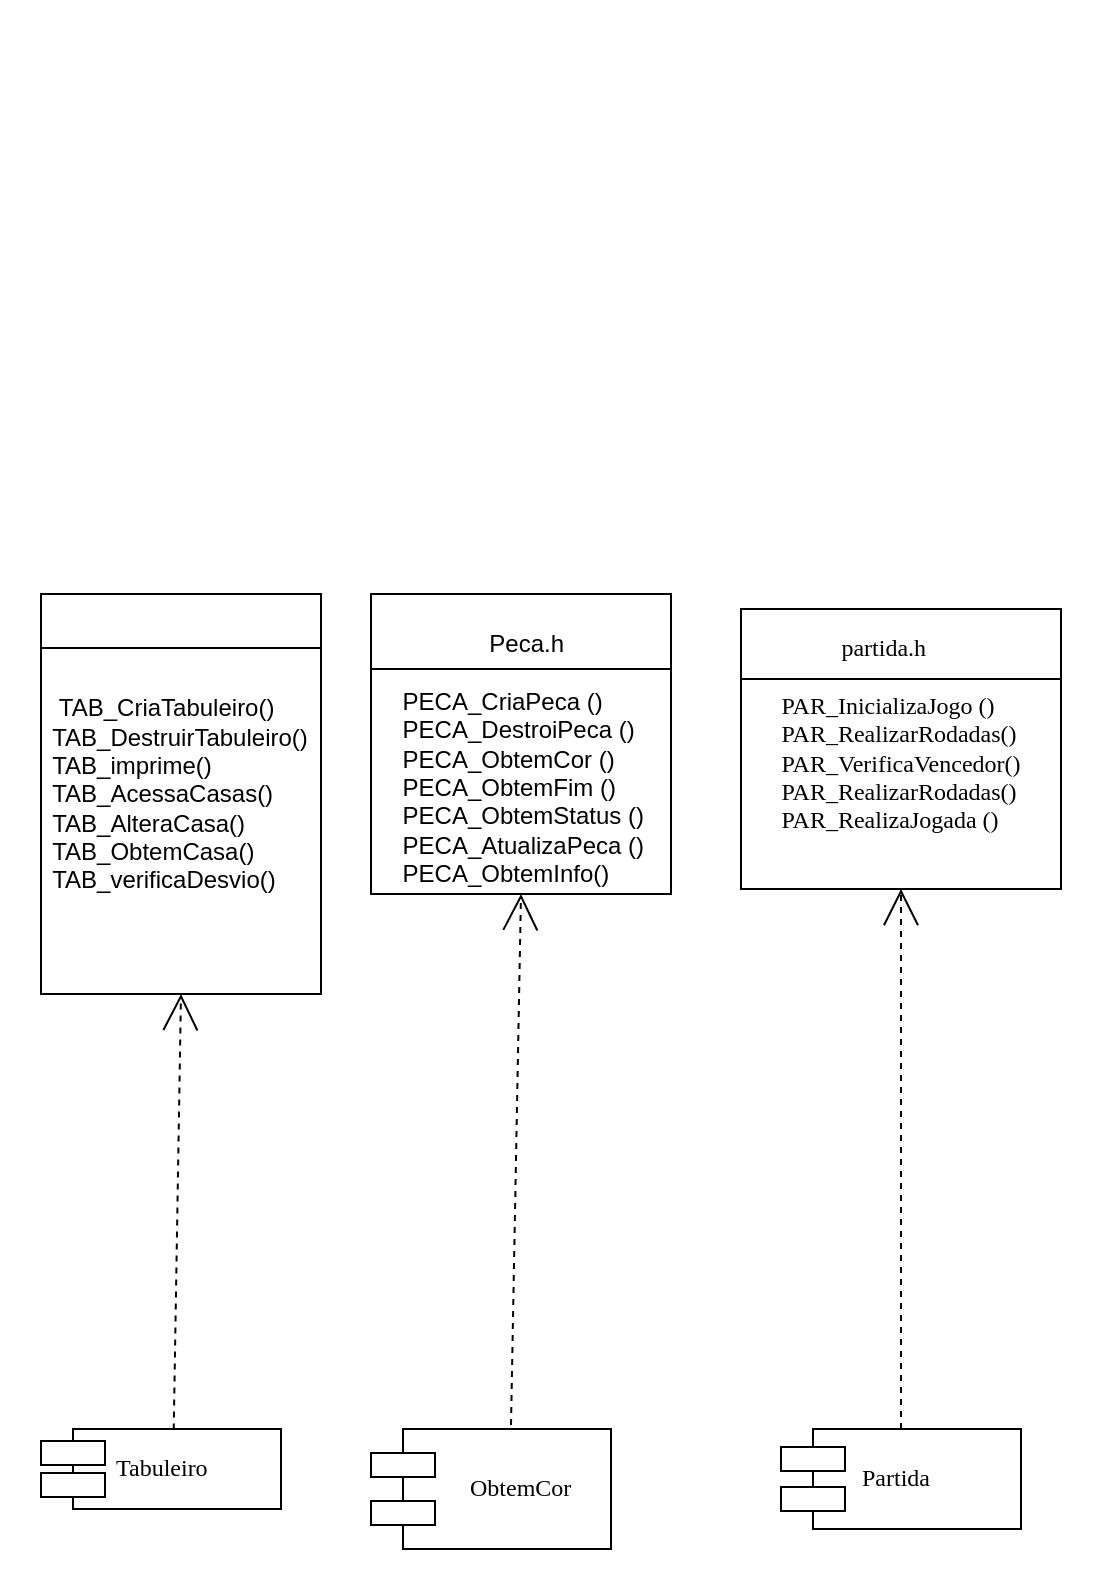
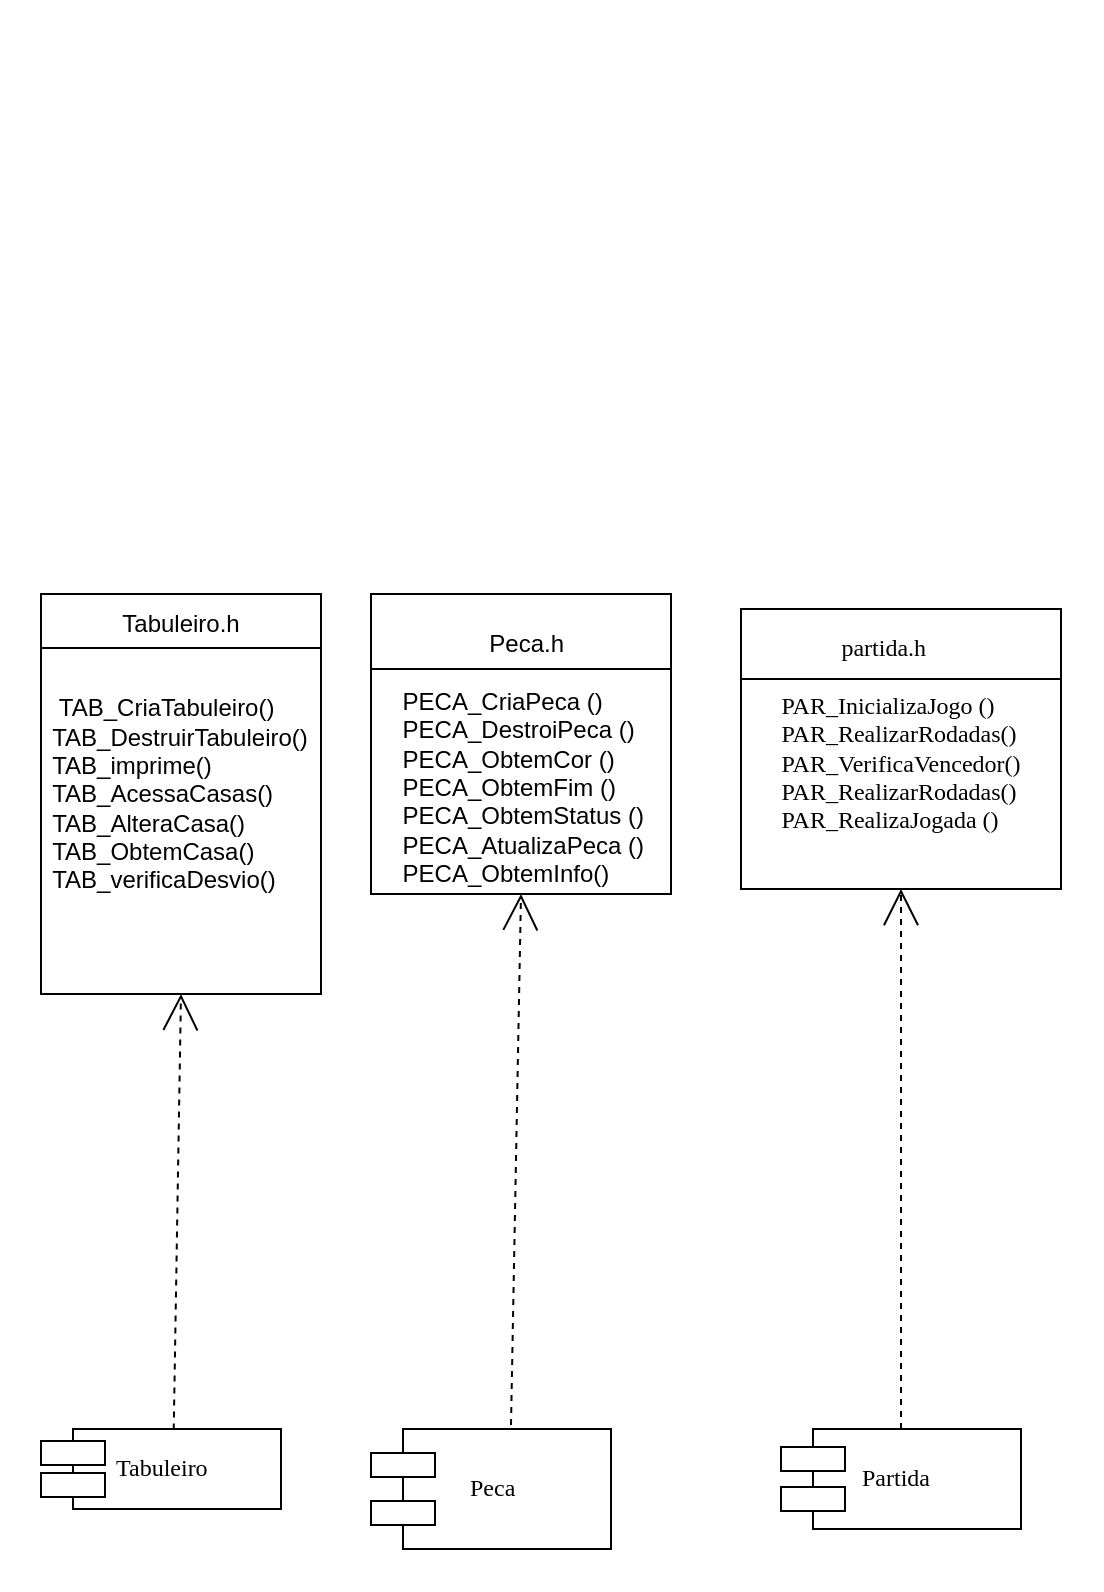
node "Tabuleiro.h": added
node "ObtemCor": label "ObtemCor" -> "Peca"
